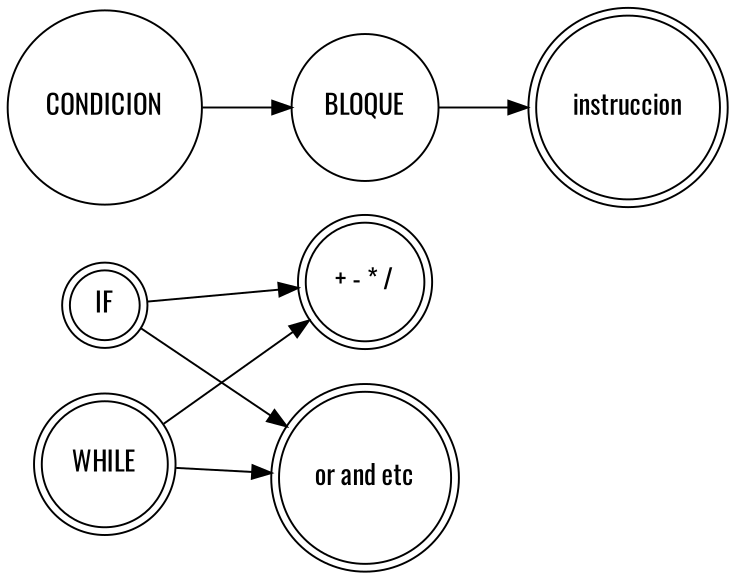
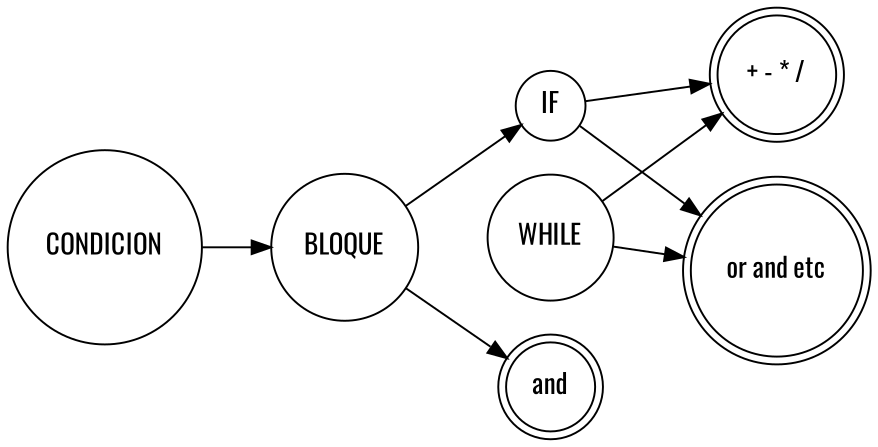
node "instruccion": label "instruccion" -> "and"
edge "BLOQUE" -> "IF": added
node "IF": shape doublecircle -> circle
node "WHILE": shape doublecircle -> circle
